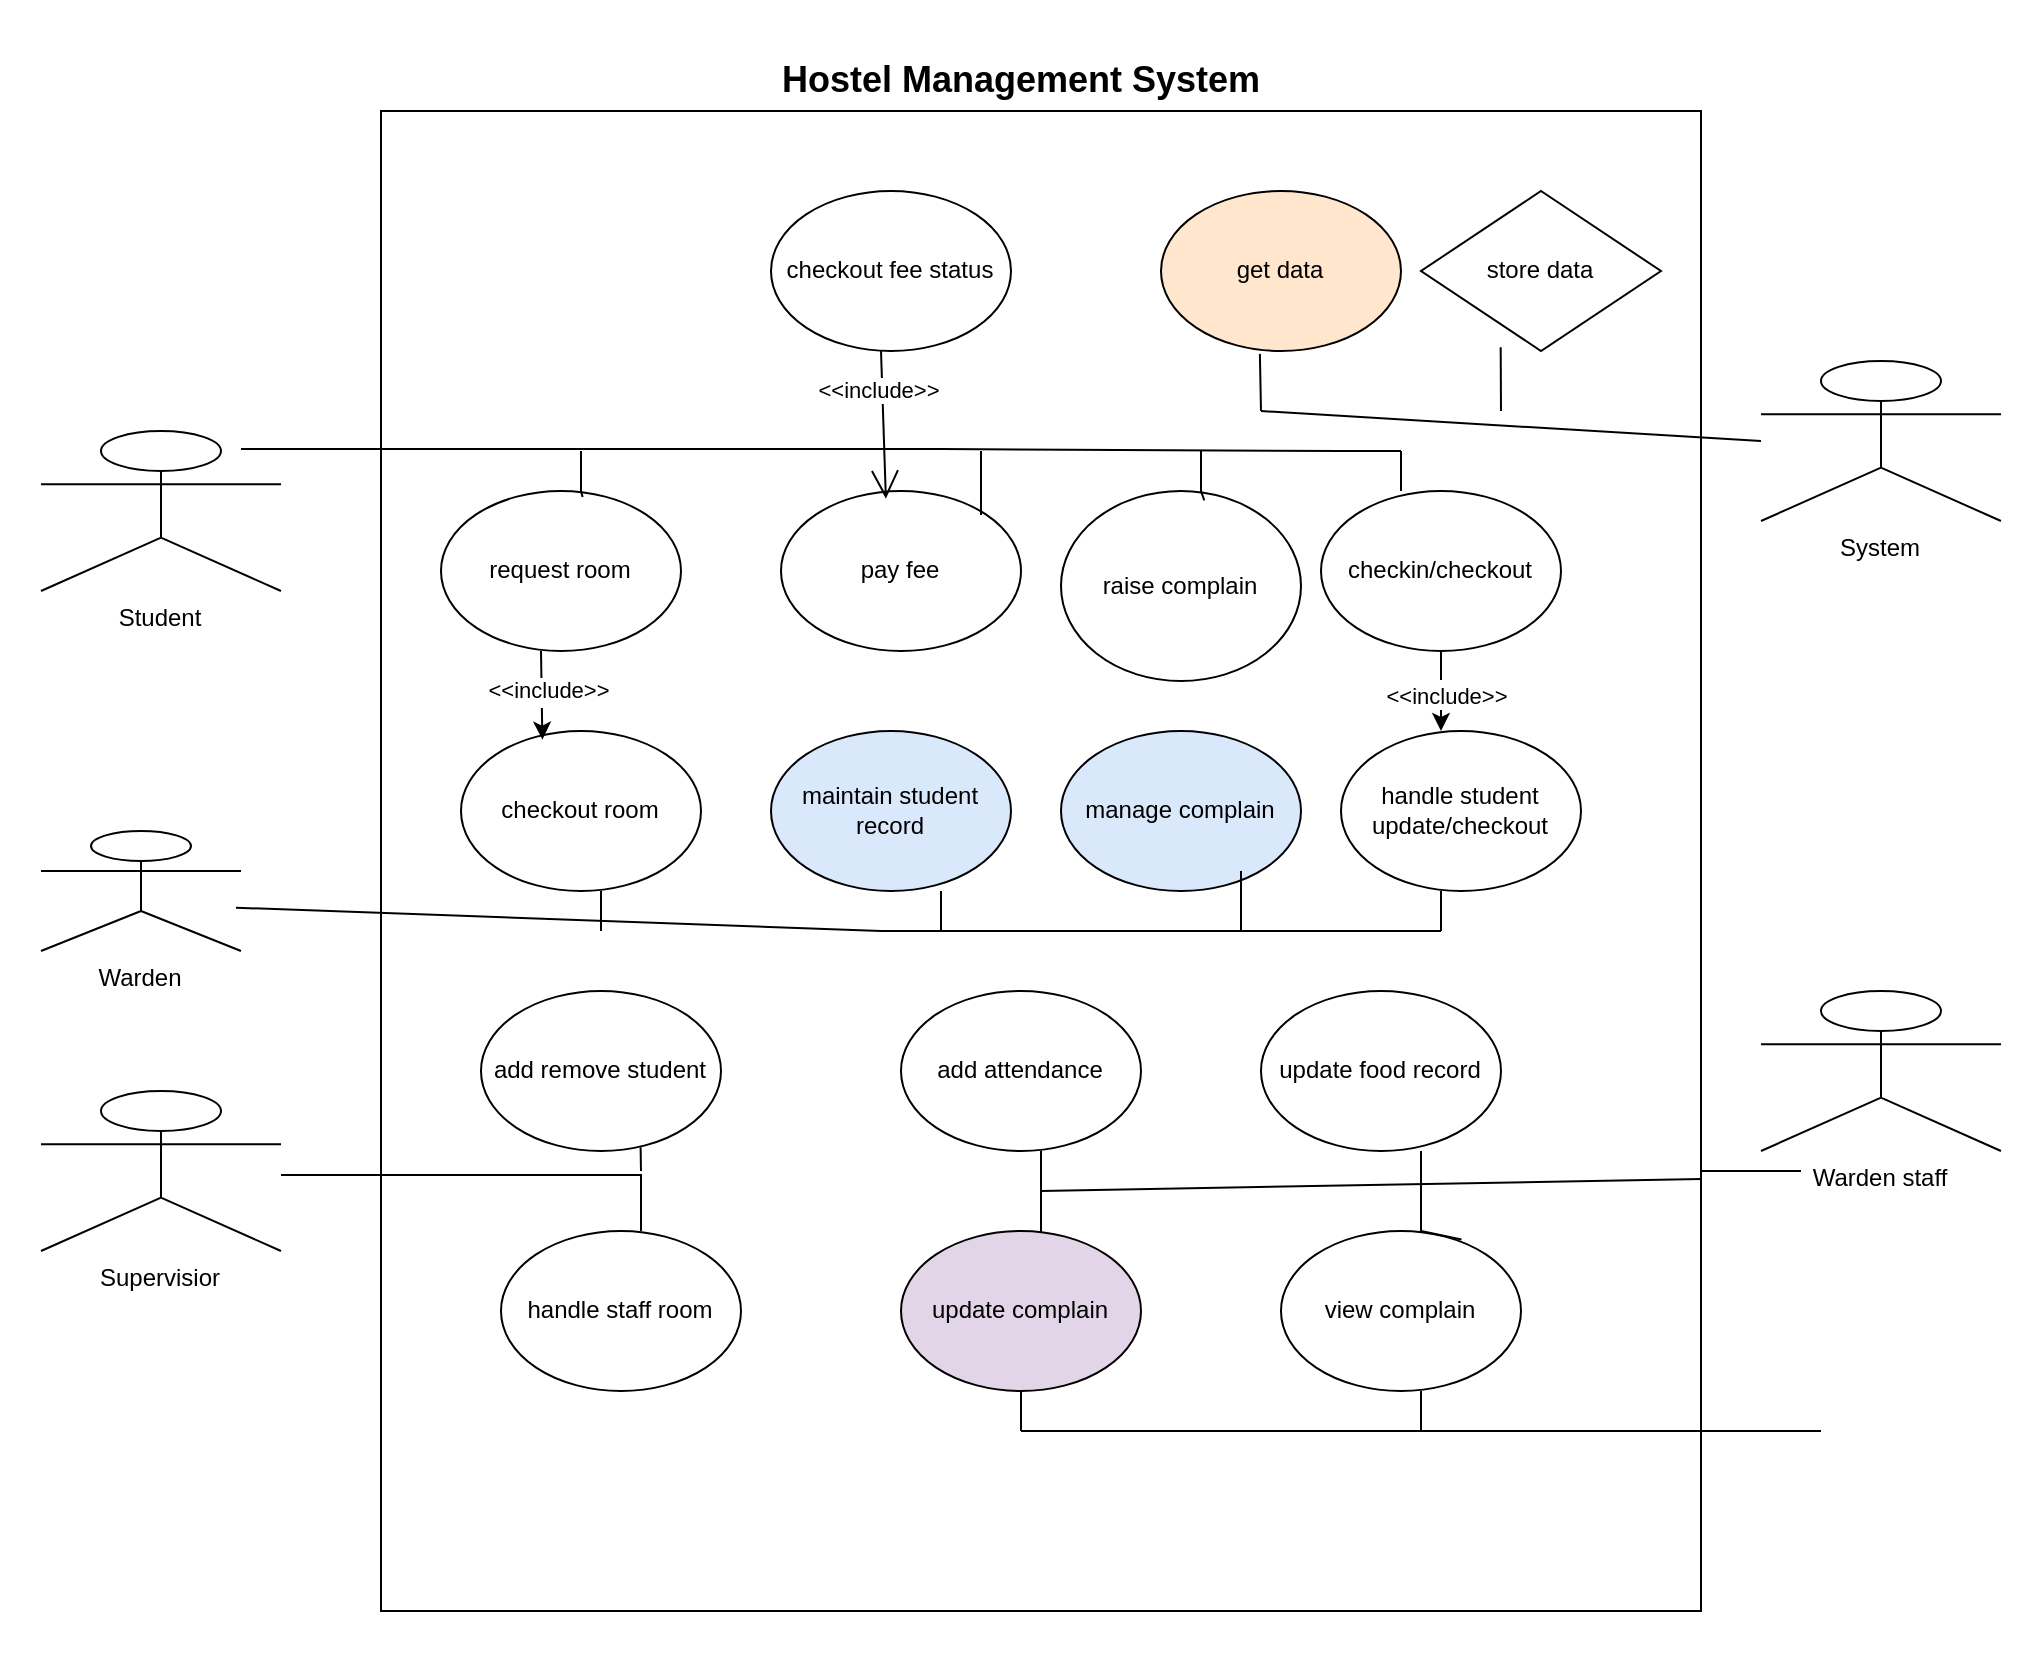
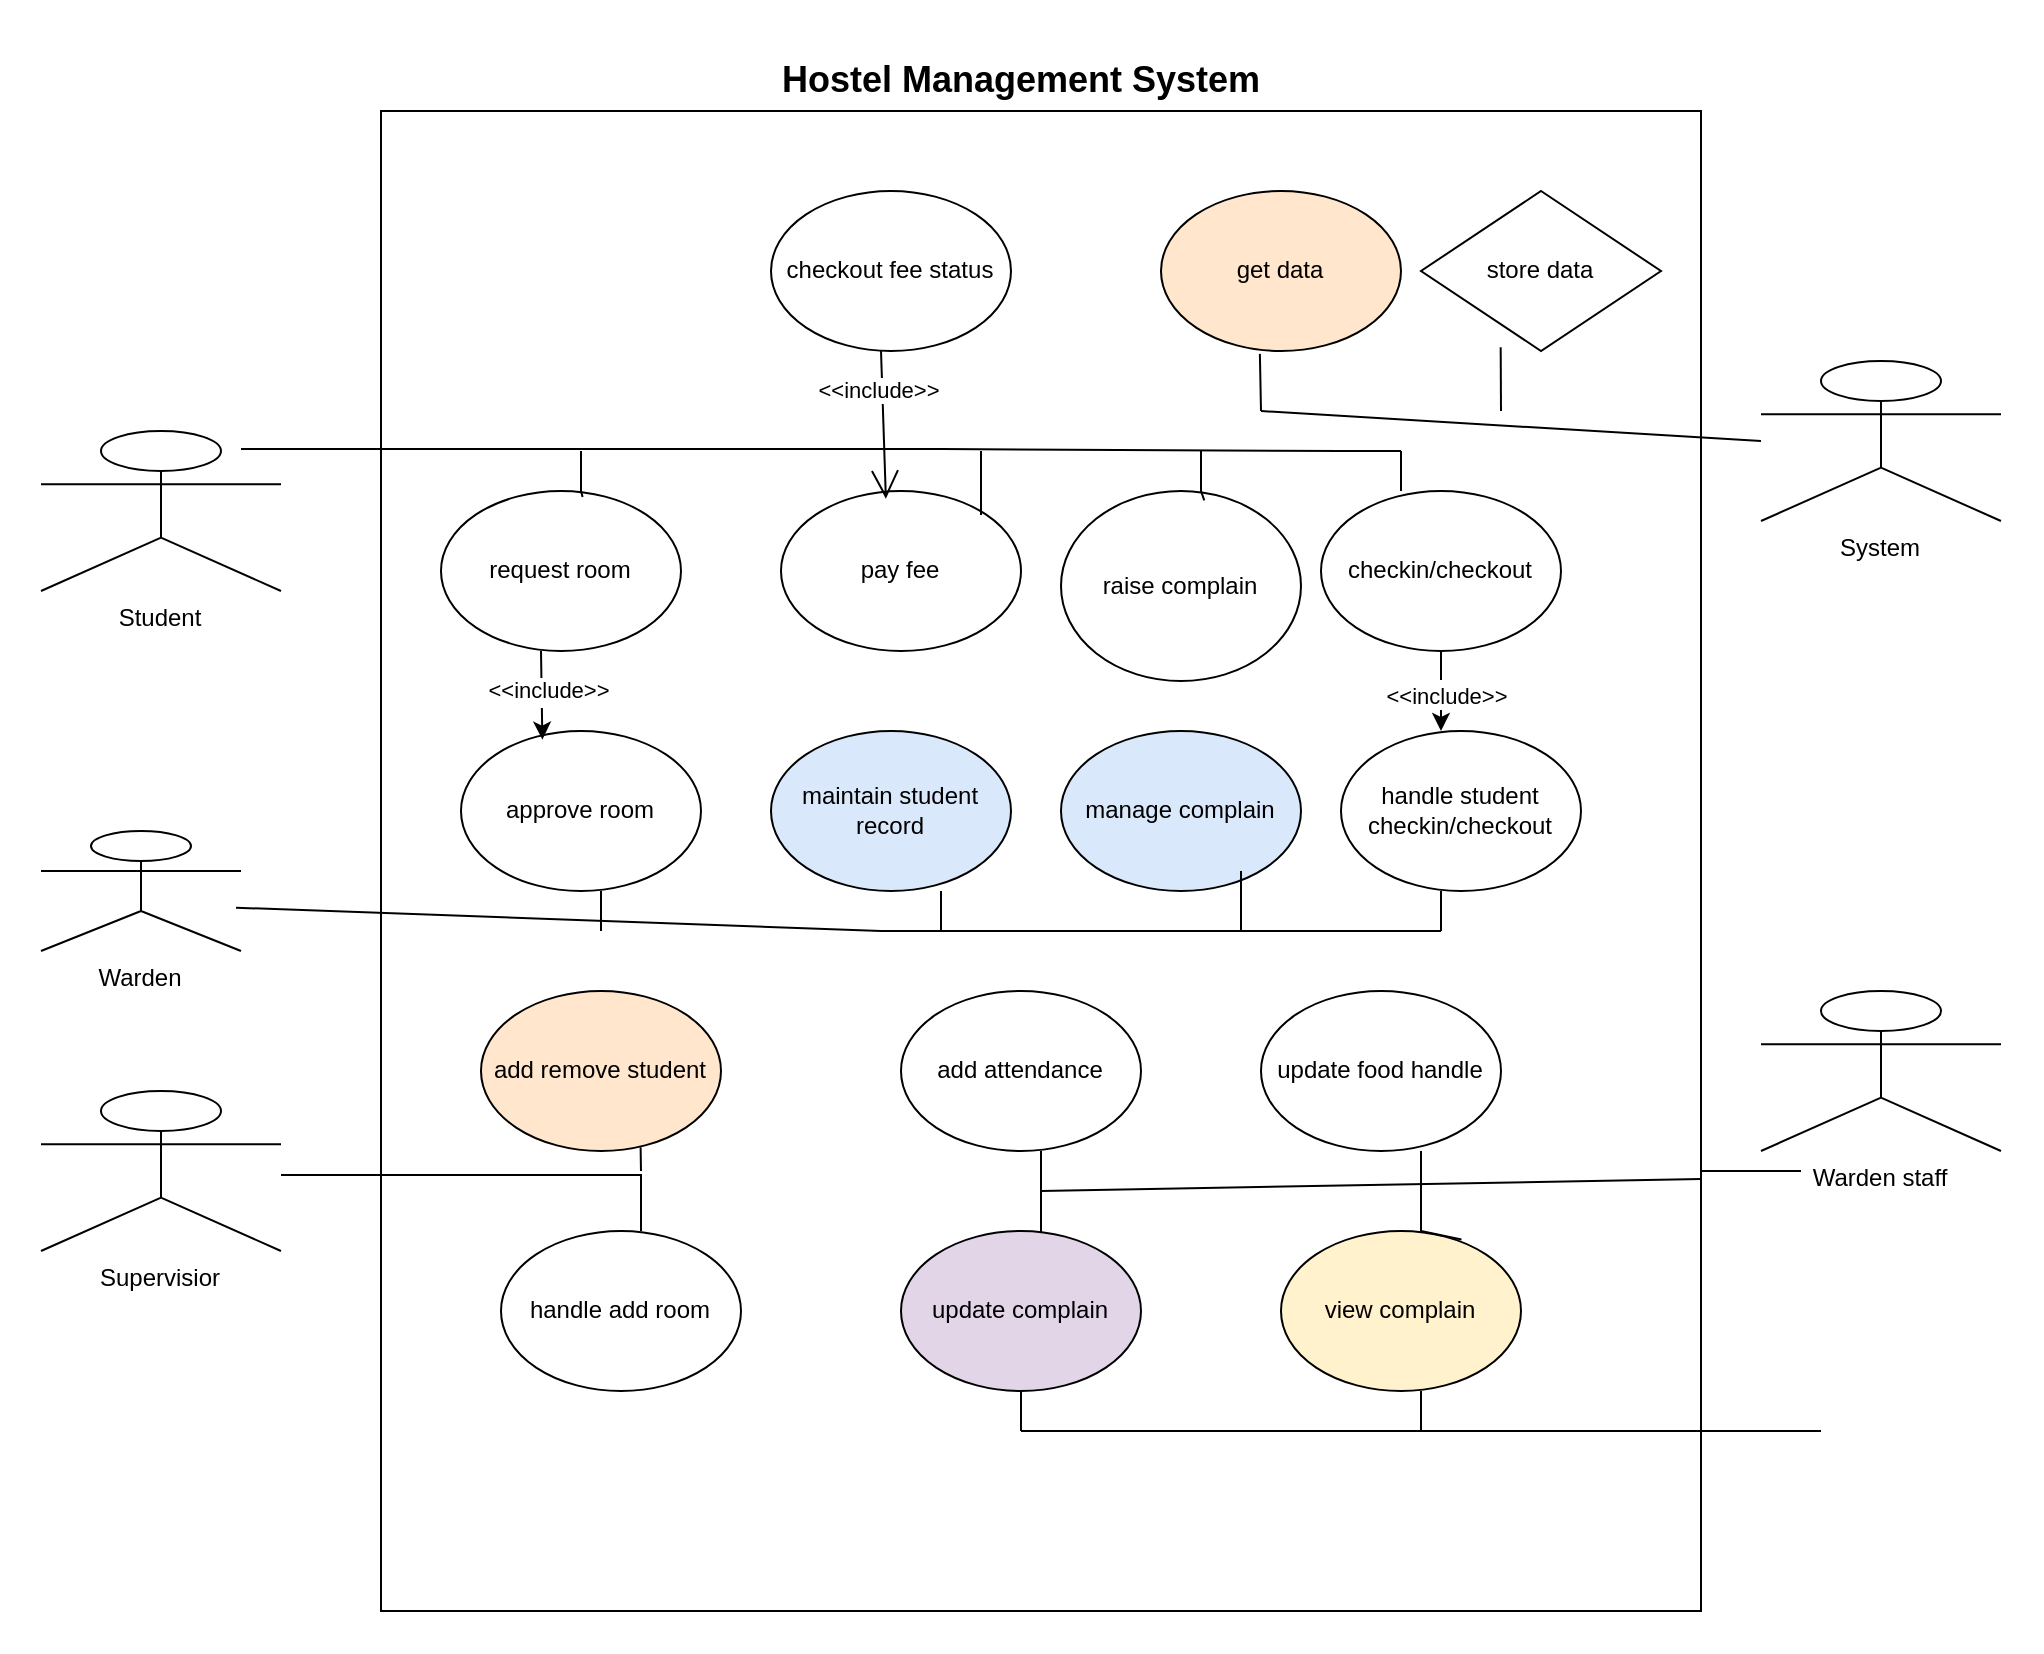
node "checkout room": label "checkout room" -> "approve room"
node "handle student update/checkout": label "handle student update/checkout" -> "handle student checkin/checkout"
node "add remove student": fillcolor #ffffff -> #ffe6cc
node "update food record": label "update food record" -> "update food handle"
node "handle staff room": label "handle staff room" -> "handle add room"
node "view complain": fillcolor #ffffff -> #fff2cc
